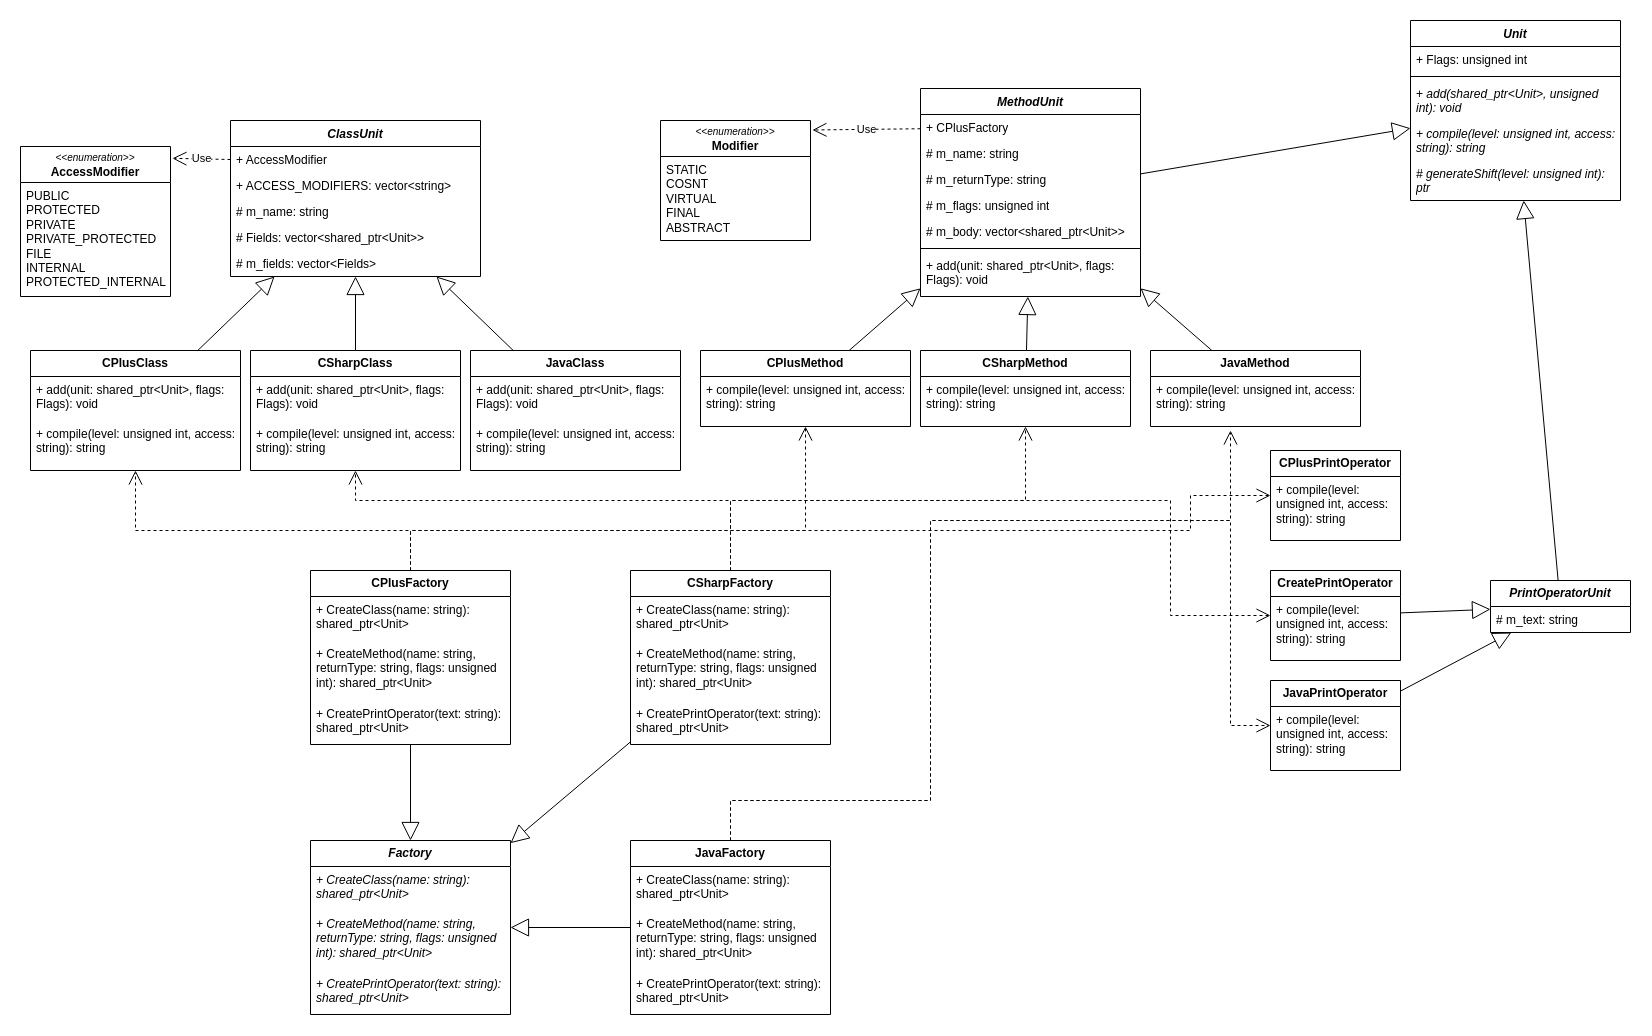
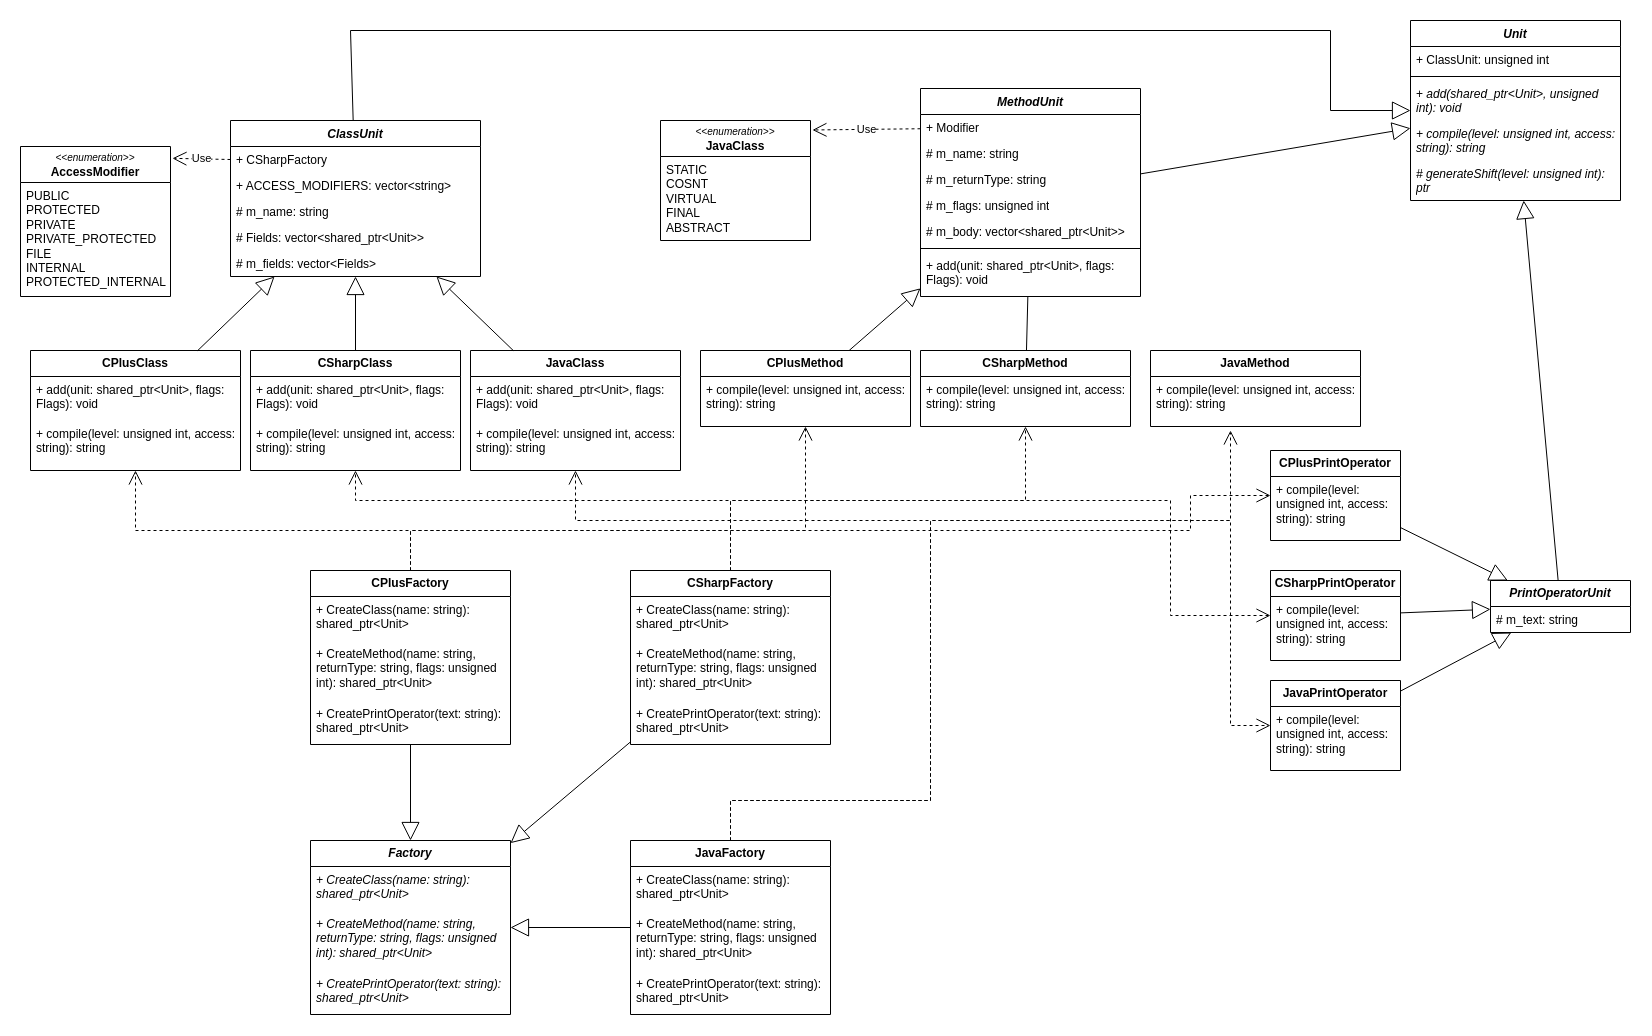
edge "ClassUnit" -> "Unit": added
node "+ Flags: unsigned int": label "+ Flags: unsigned int" -> "+ ClassUnit: unsigned int"
node "+ CPlusFactory": label "+ CPlusFactory" -> "+ Modifier"
node "<<enumeration>> Modifier": label "<<enumeration>> Modifier" -> "<<enumeration>> JavaClass"
node "+ AccessModifier": label "+ AccessModifier" -> "+ CSharpFactory"
edge "CSharpMethod" -> "MethodUnit": arrowhead block -> none
edge "JavaMethod" -> "MethodUnit": removed
edge "JavaFactory" -> "JavaClass": added
edge "CPlusPrintOperator" -> "PrintOperatorUnit": added
node "CreatePrintOperator": label "CreatePrintOperator" -> "CSharpPrintOperator"
